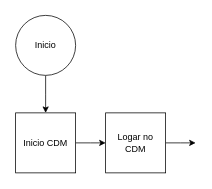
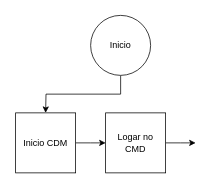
node "Inicio": moved (45, 45) -> (120, 45)
node "Logar no CDM": label "Logar no CDM" -> "Logar no CMD"
